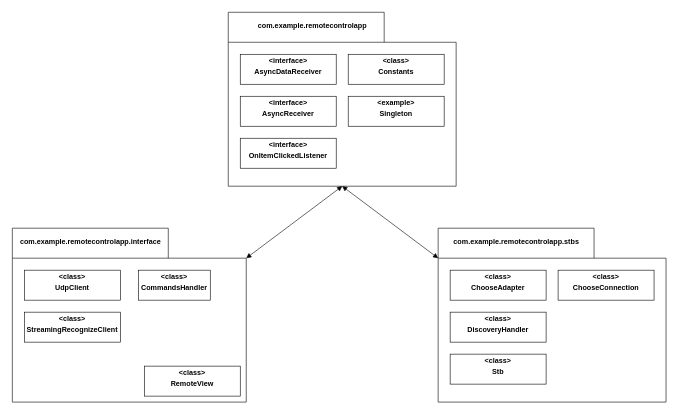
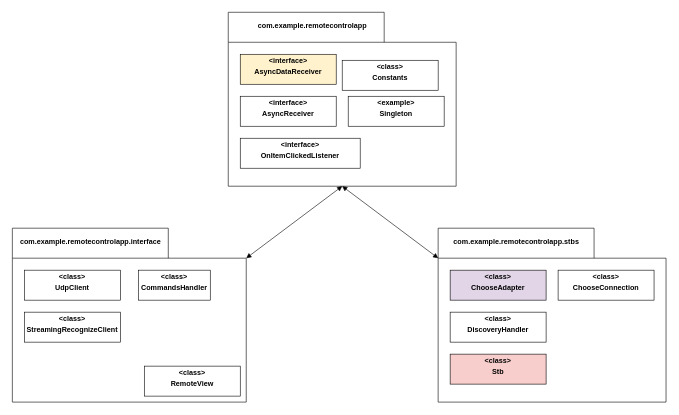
node "<interface> AsyncDataReceiver": fillcolor #ffffff -> #fff2cc
node "<class> Constants": moved (396, 69) -> (390, 75)
node "<interface> OnItemClickedListener": size 96x30 -> 120x30
node "<class> ChooseAdapter": fillcolor #ffffff -> #e1d5e7
node "<class> Stb": fillcolor #ffffff -> #f8cecc
